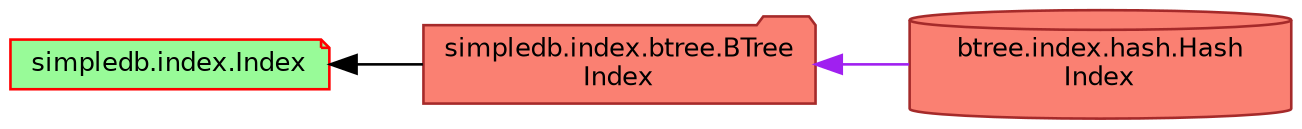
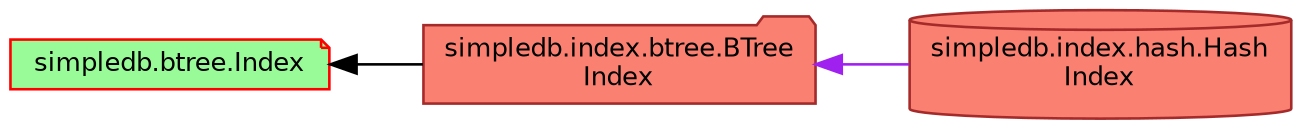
node "simpledb.index.Index": label "simpledb.index.Index" -> "simpledb.btree.Index"
node "btree.index.hash.Hash Index": label "btree.index.hash.Hash Index" -> "simpledb.index.hash.Hash Index"
